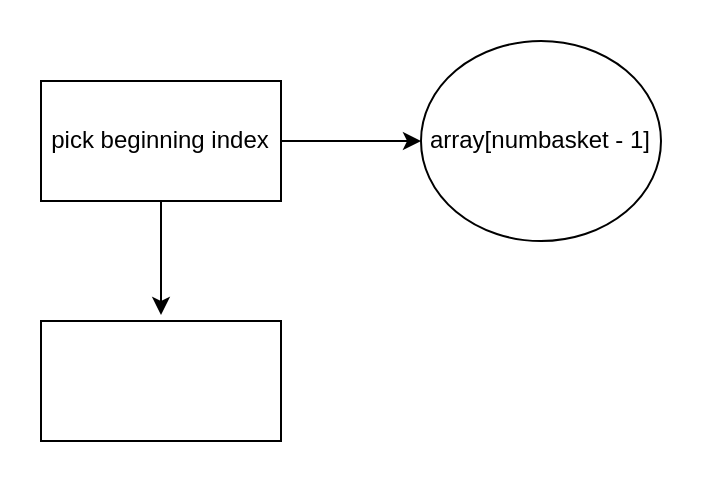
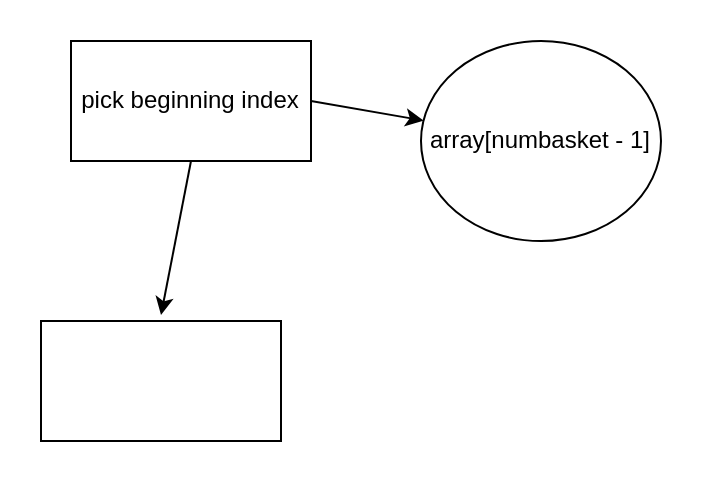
node "pick beginning index": moved (161, 141) -> (191, 101)
